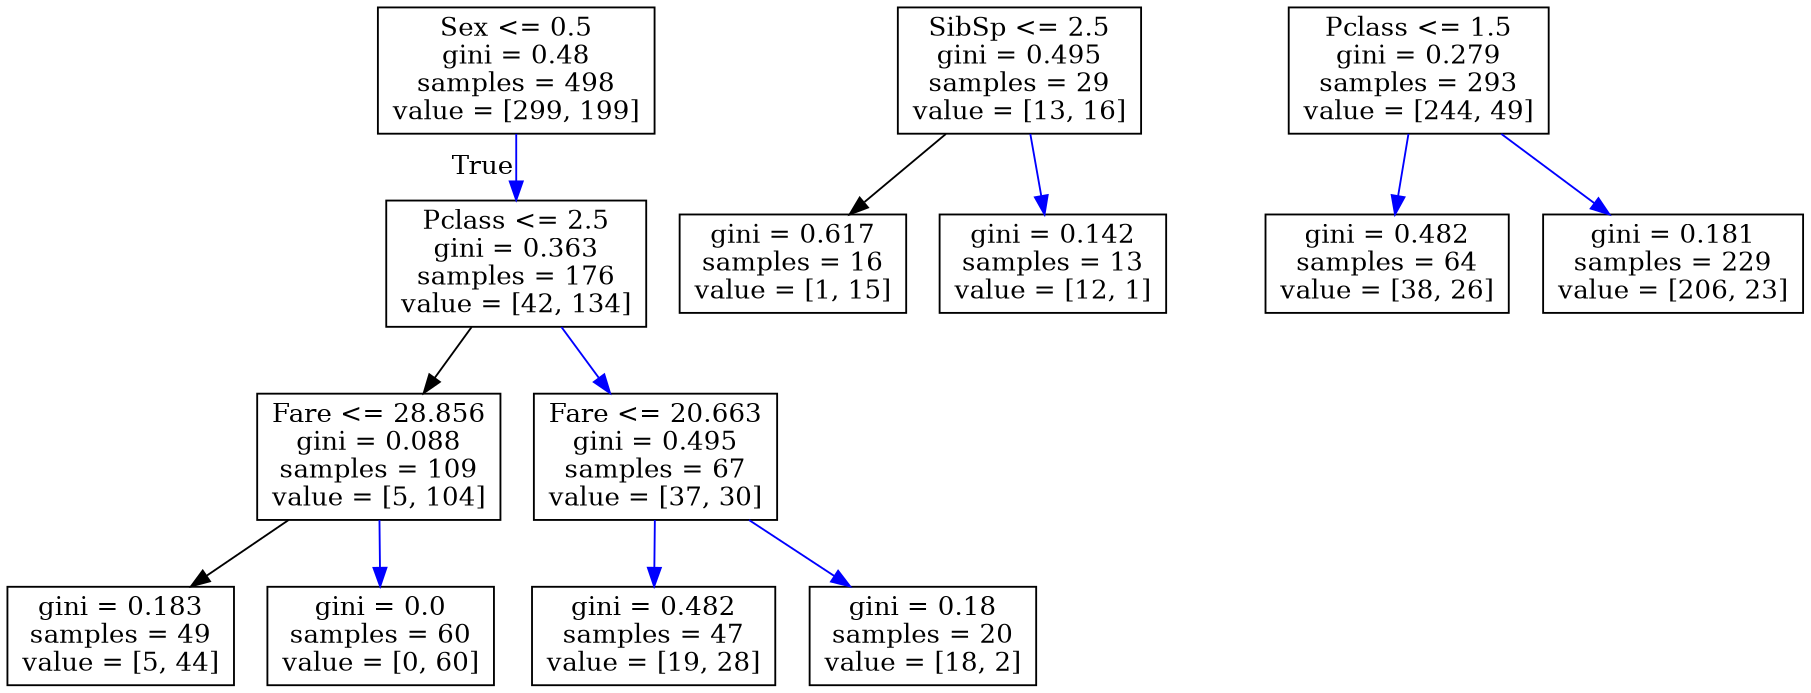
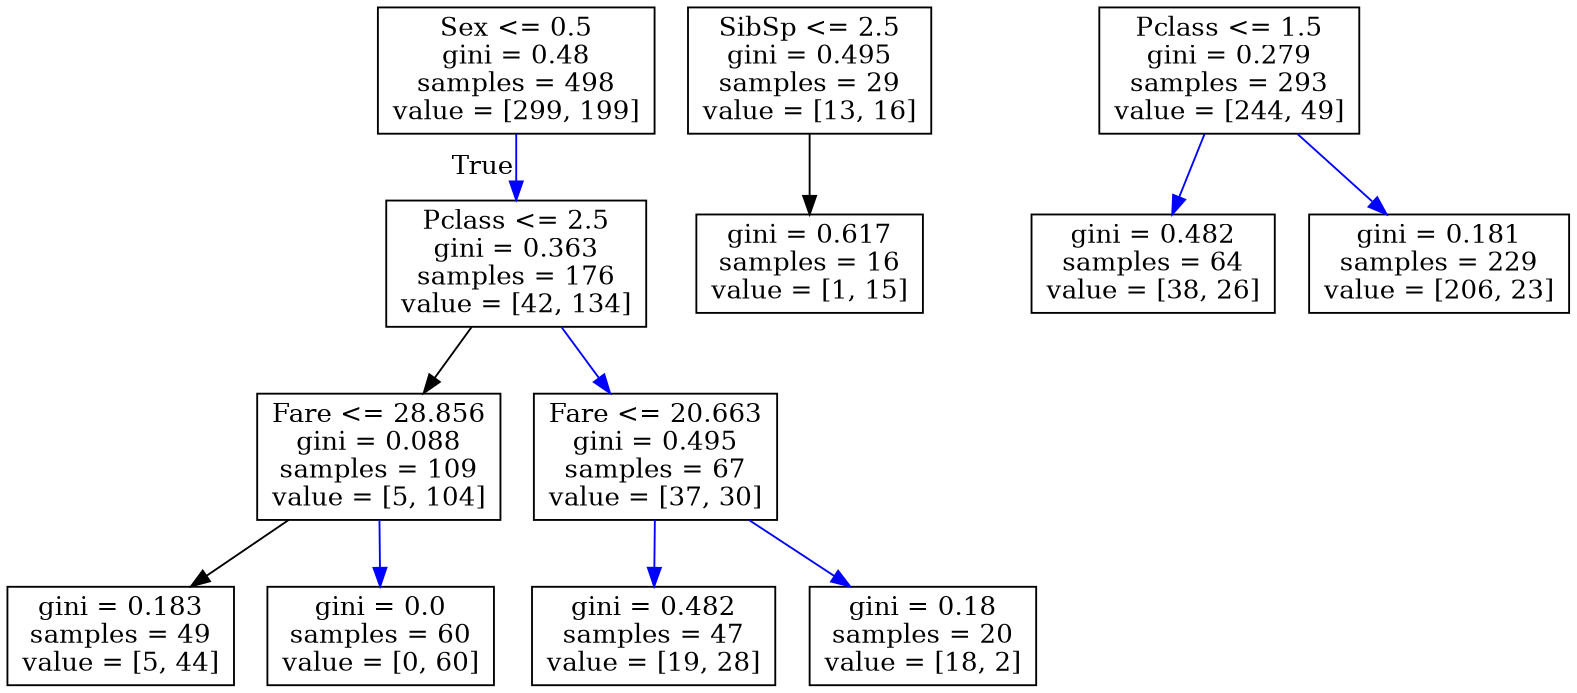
node "gini = 0.142 samples = 13 value = [12, 1]": removed
